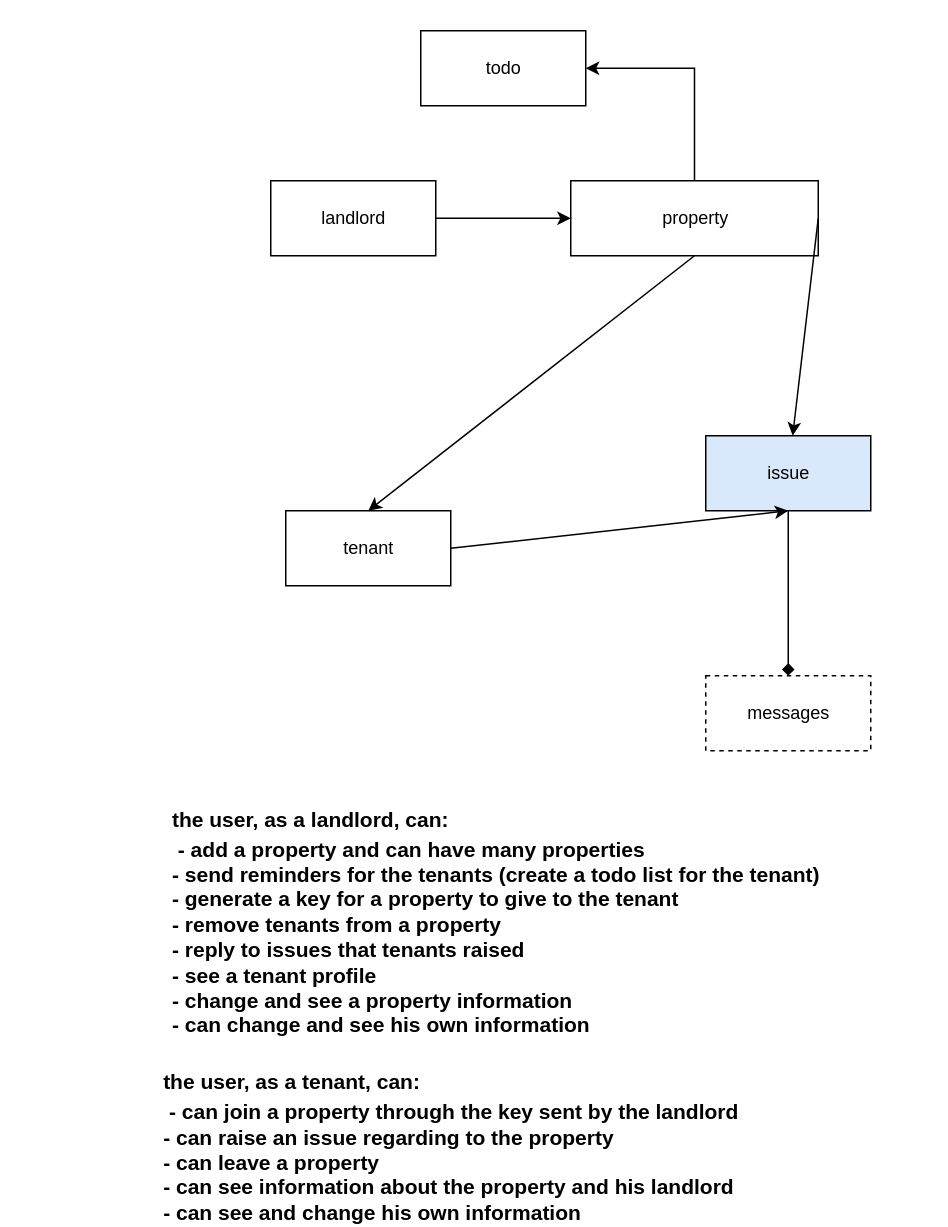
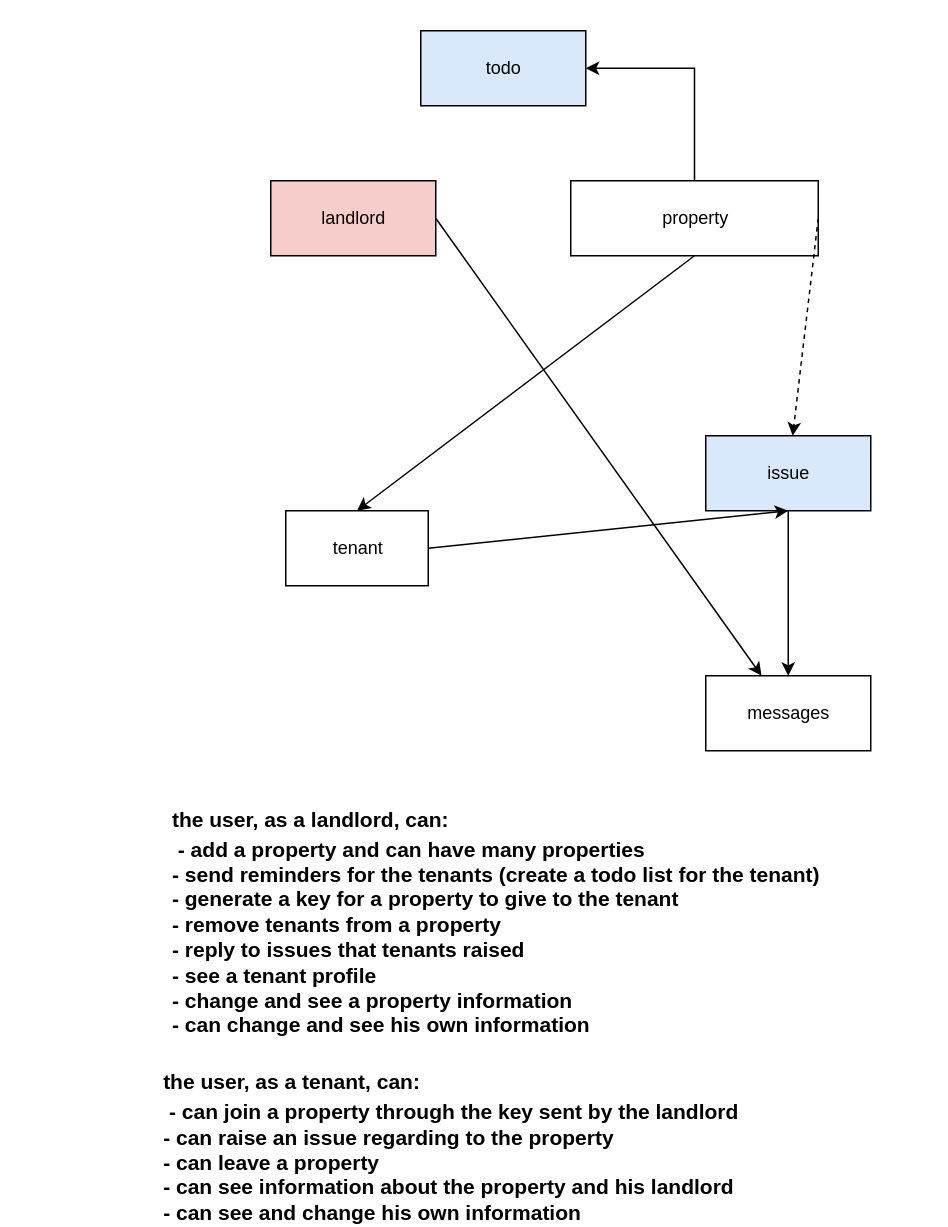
node "todo": fillcolor #ffffff -> #dae8fc
node "landlord": fillcolor #ffffff -> #f8cecc
edge "landlord" -> "property": now "landlord" -> "messages"
edge "property" -> "issue": style solid -> dashed
node "tenant": size 165x75 -> 143x75
edge "issue" -> "messages": arrowhead diamond -> classic
node "messages": style dashed -> solid
